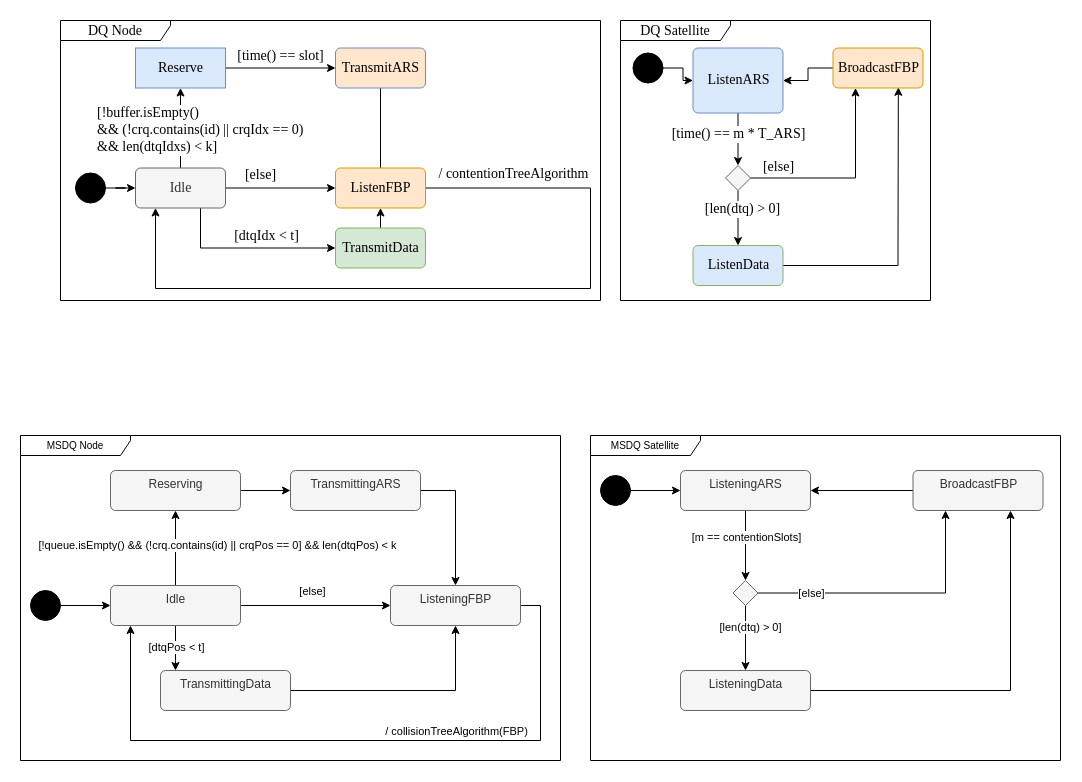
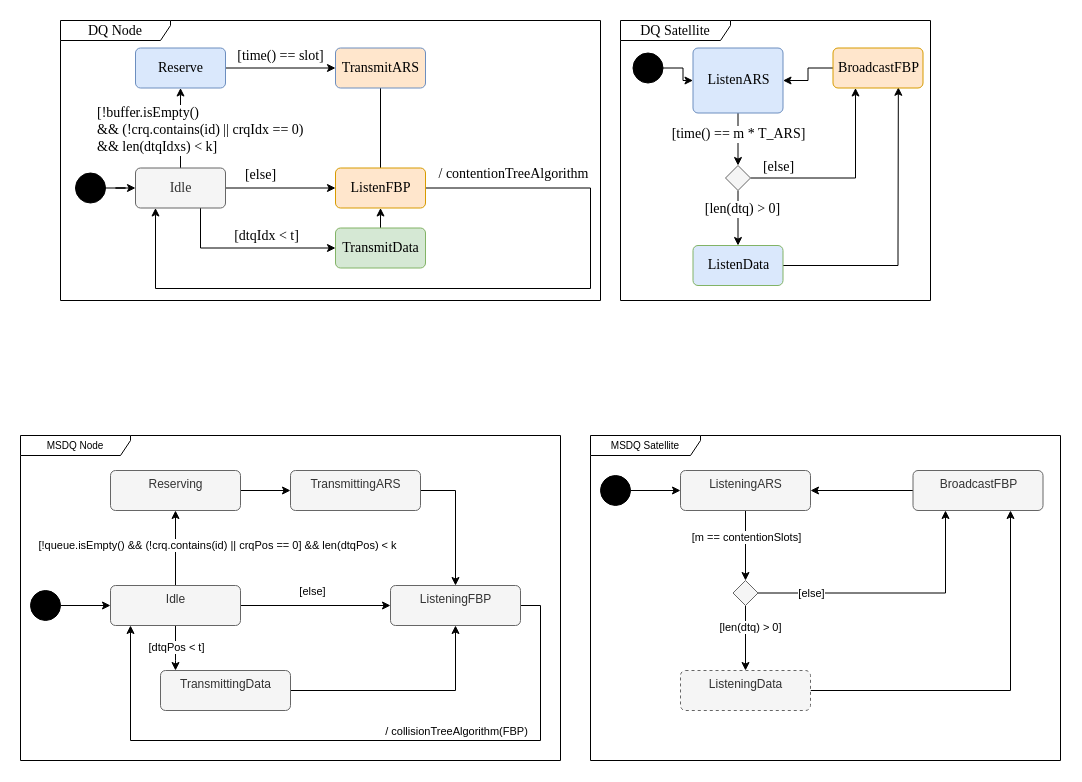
node "Reserve": shape rectangle -> rounded rectangle
node "ListeningData": style solid -> dashed
